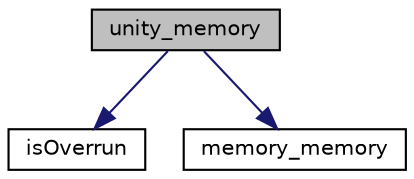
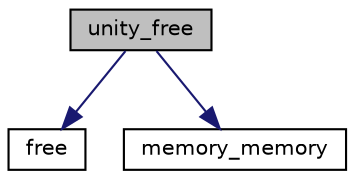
node "unity_memory": label "unity_memory" -> "unity_free"
node "isOverrun": label "isOverrun" -> "free"
